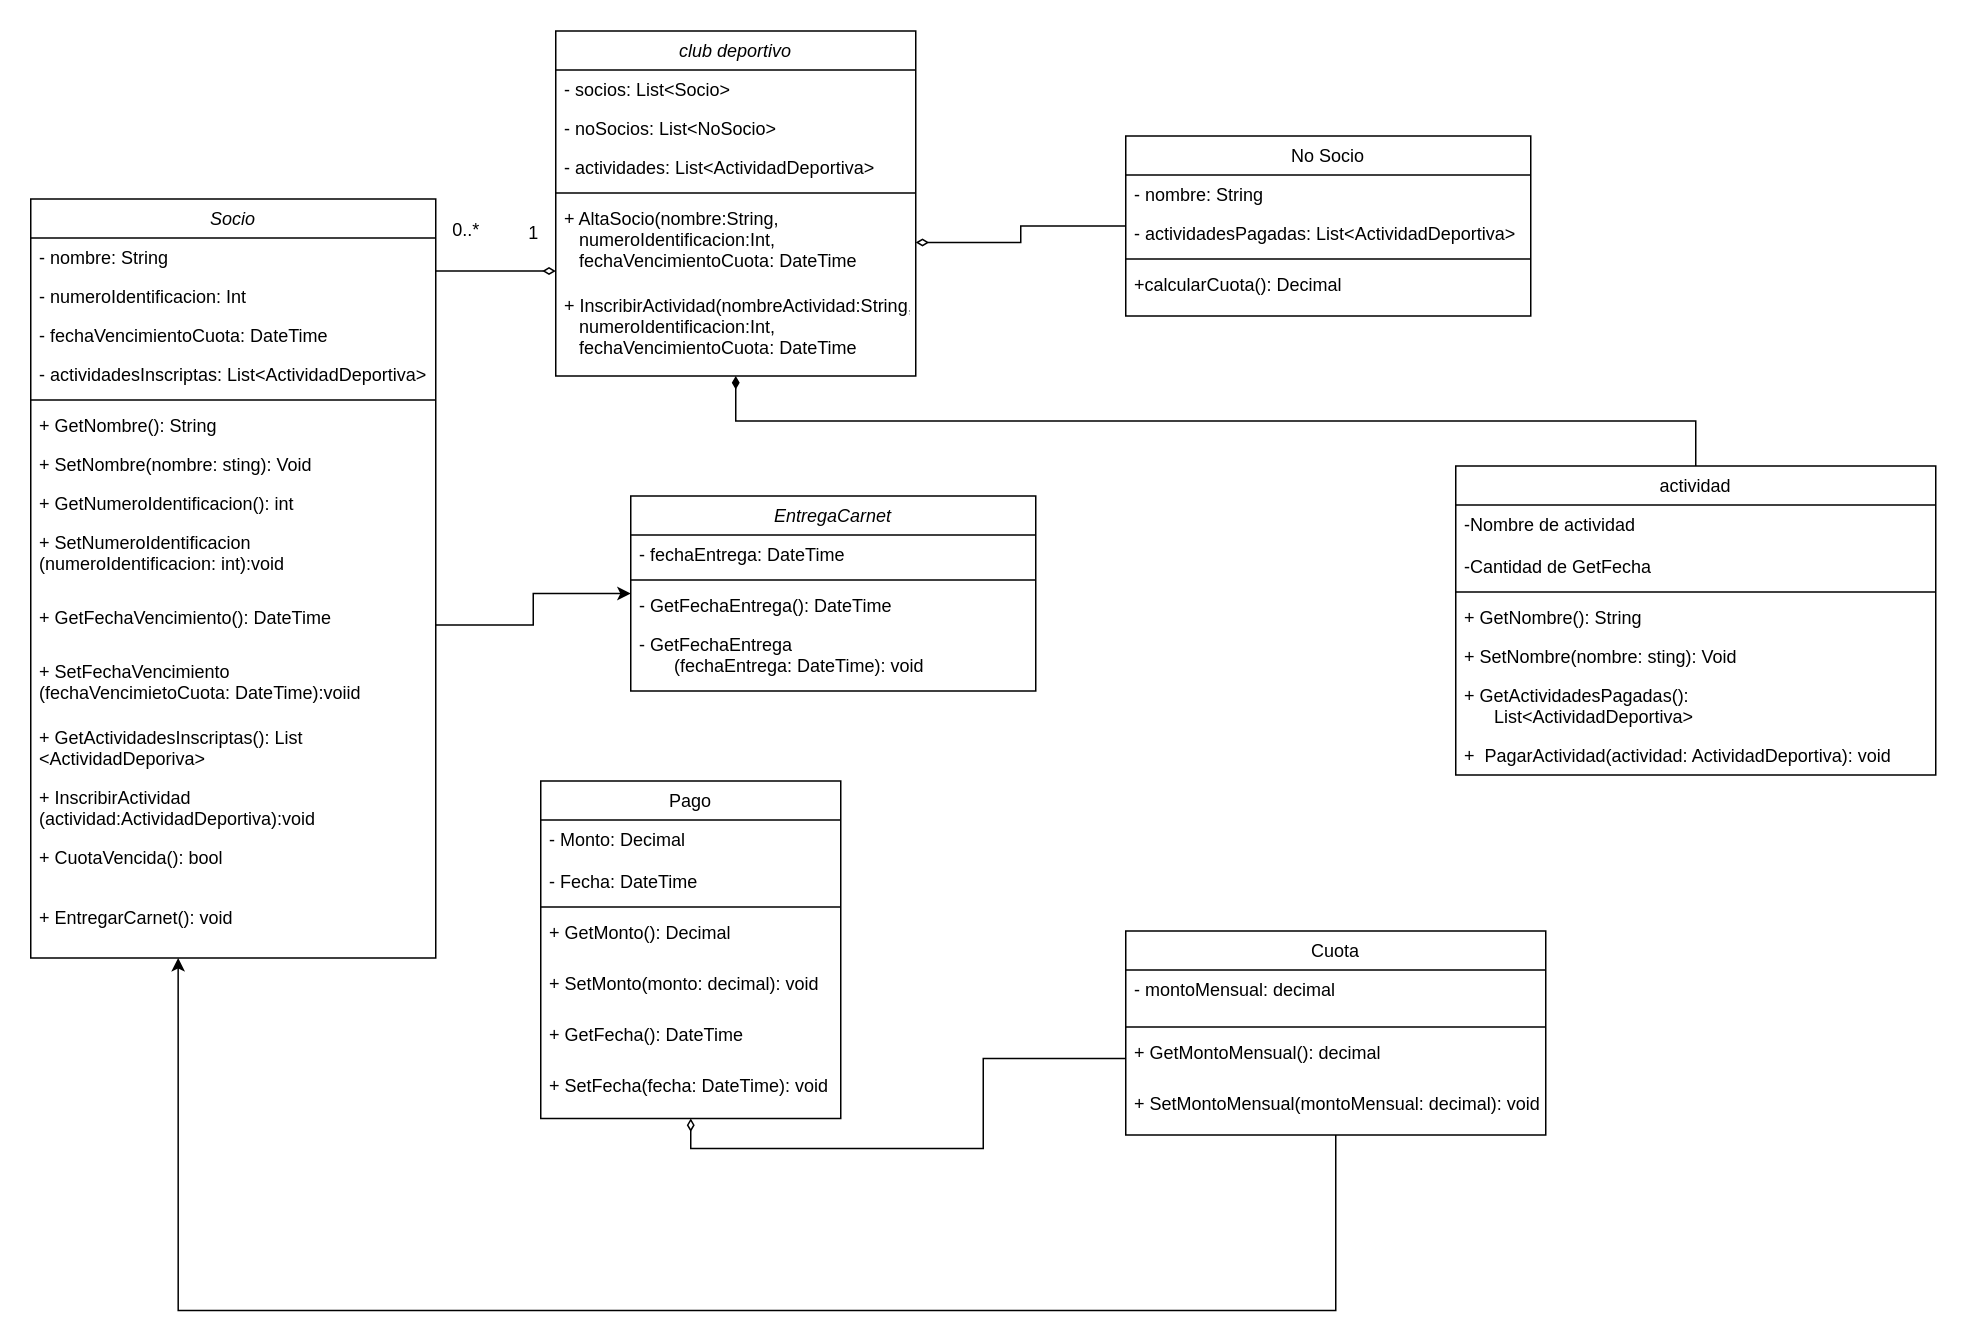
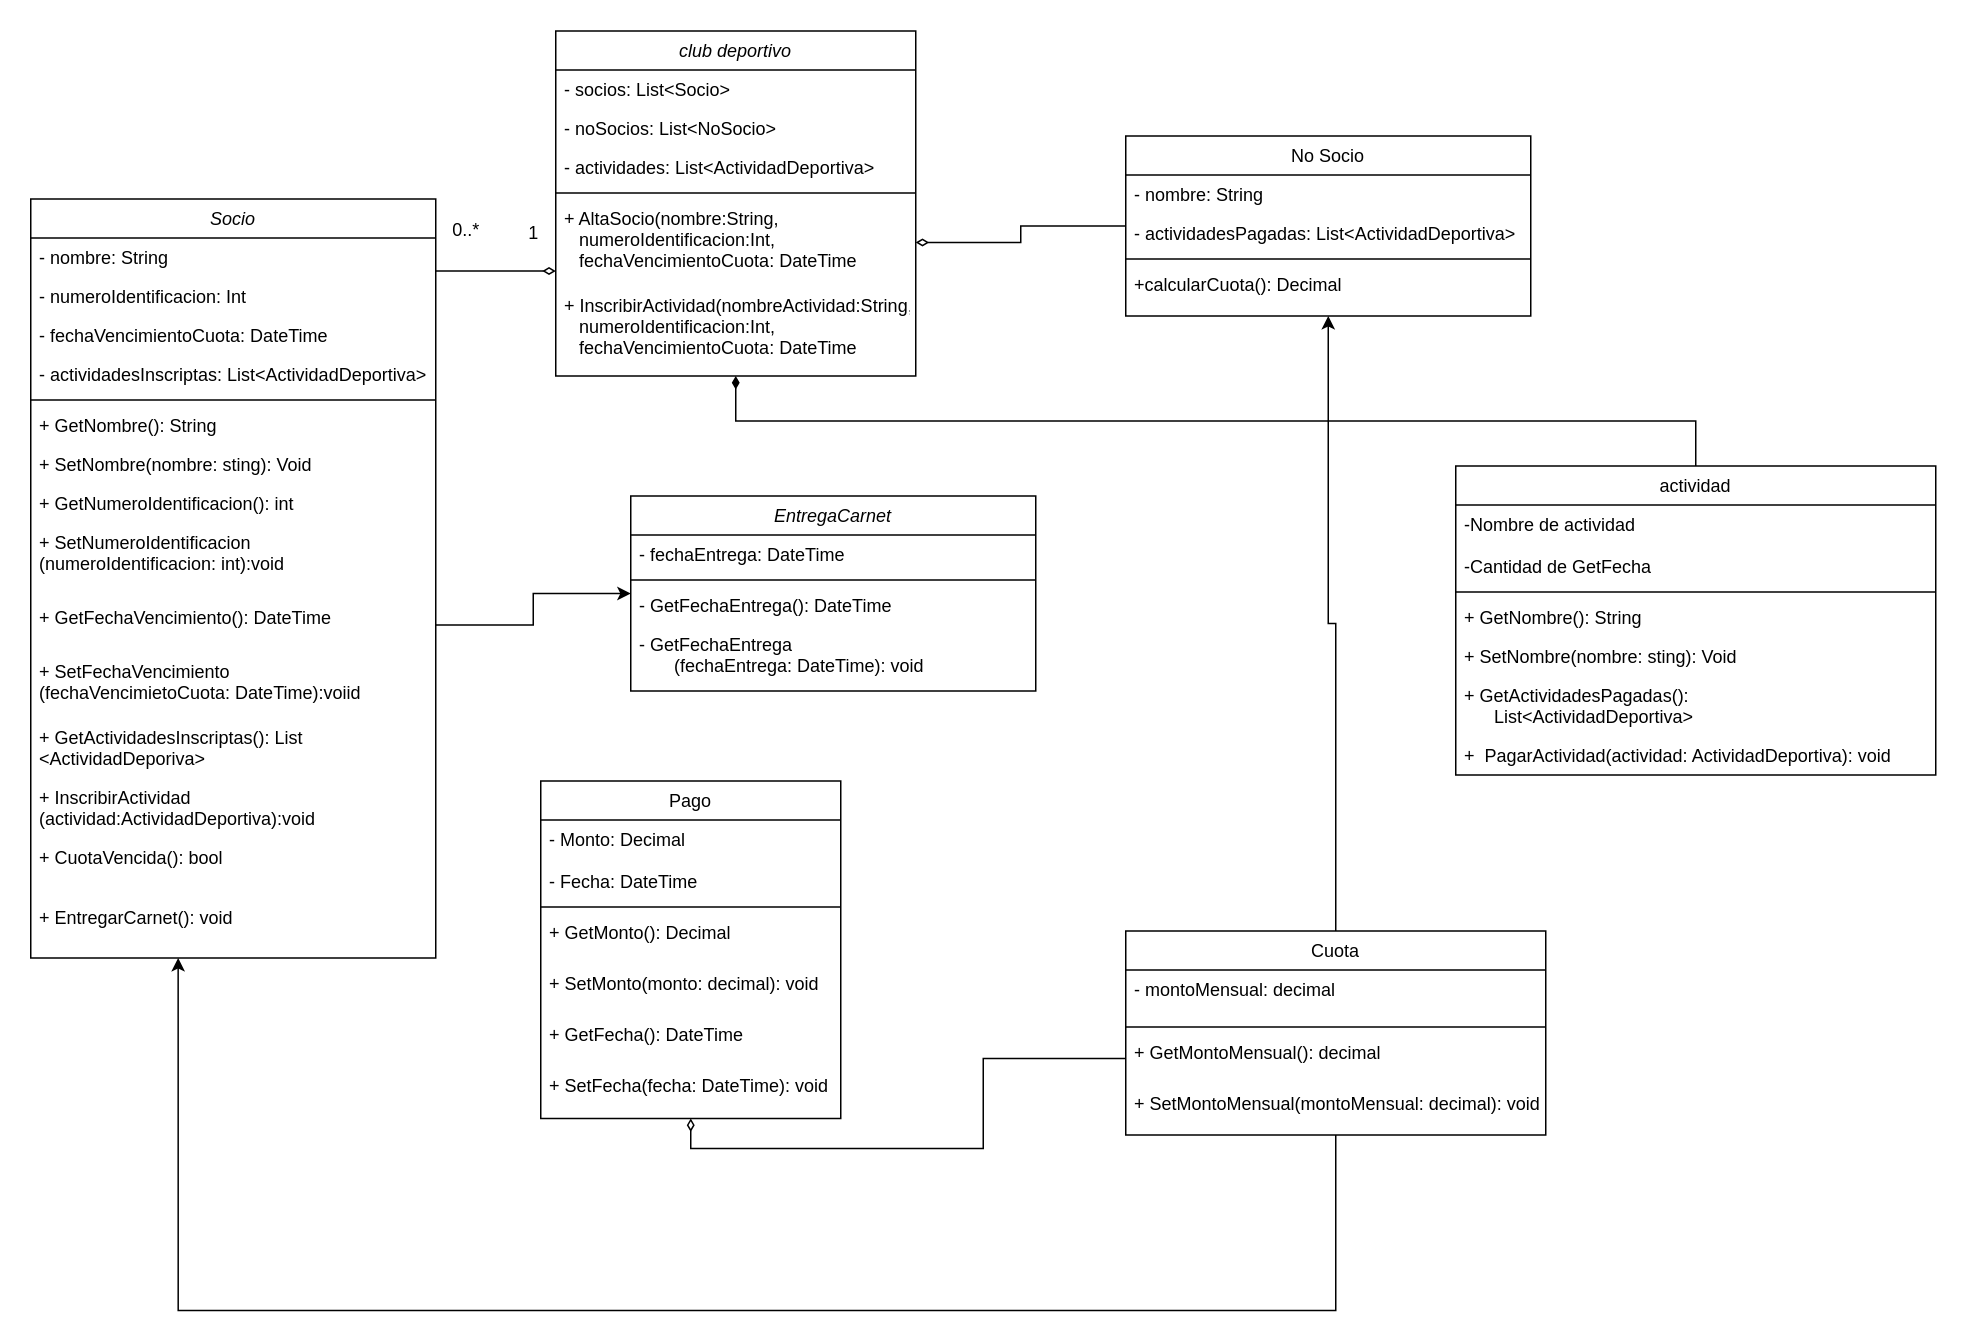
edge "Cuota" -> "No Socio": added
